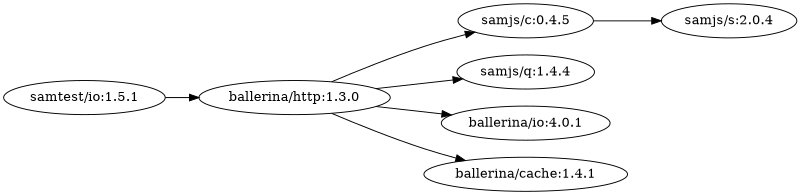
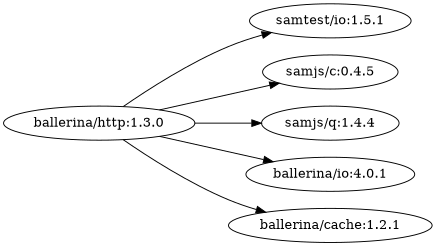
node "samjs/s:2.0.4": removed
edge "samtest/io:1.5.1" -> "ballerina/http:1.3.0": reversed
node "ballerina/cache:1.4.1": label "ballerina/cache:1.4.1" -> "ballerina/cache:1.2.1"
